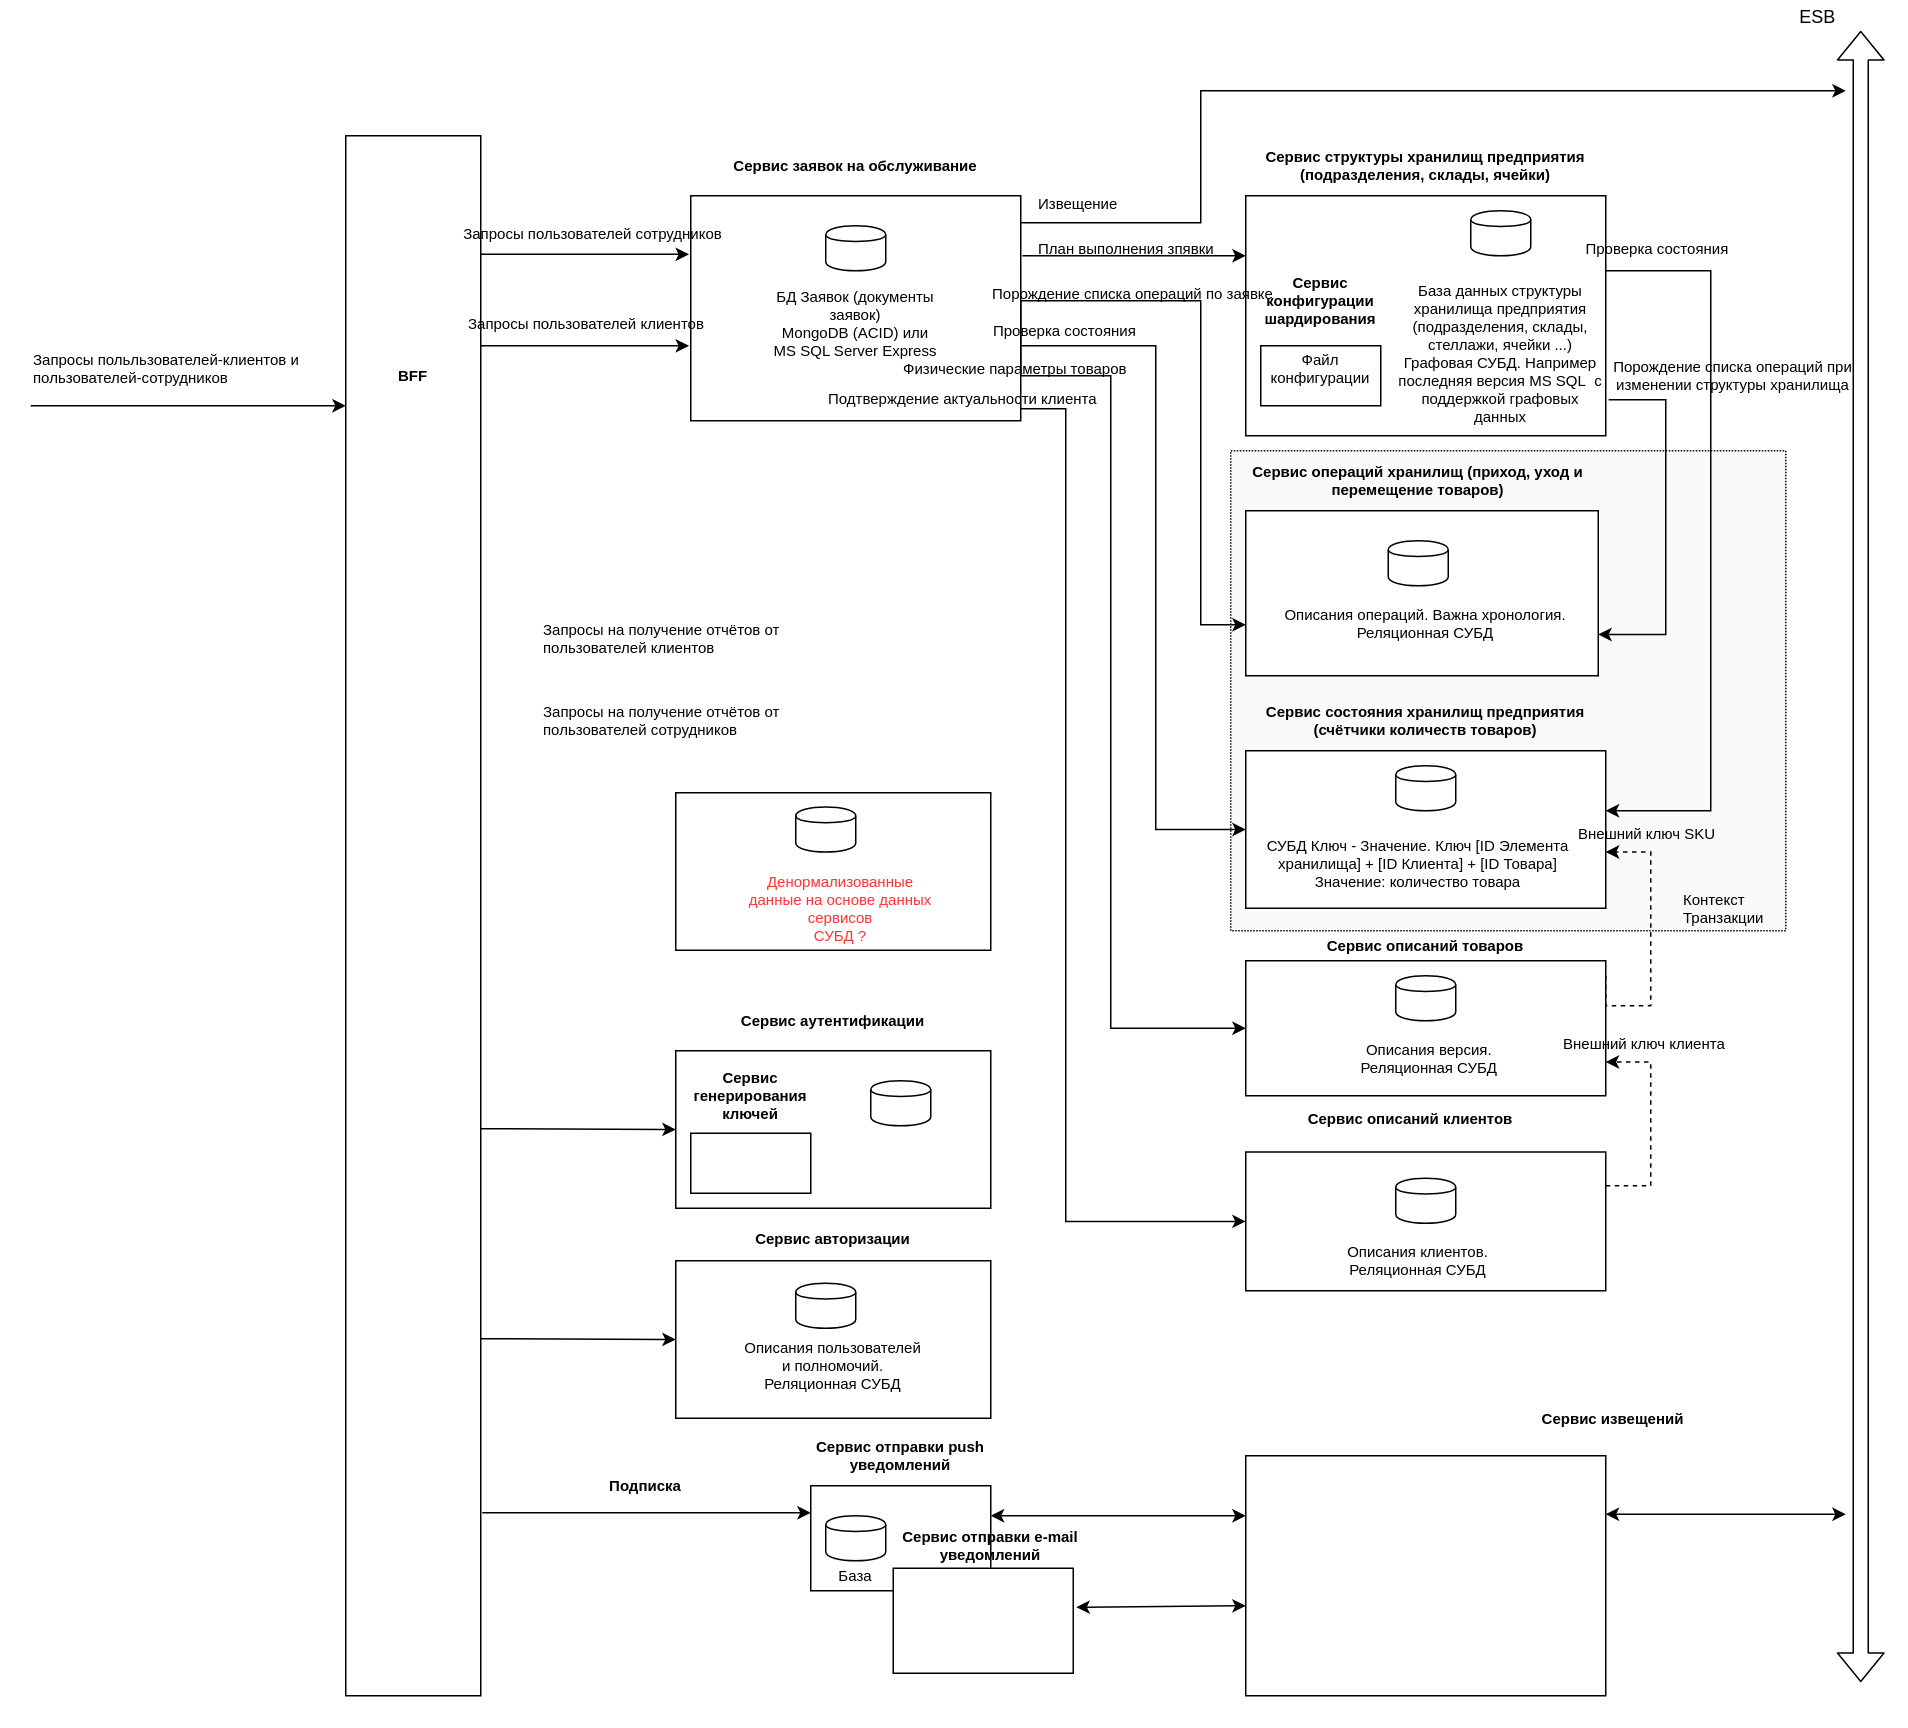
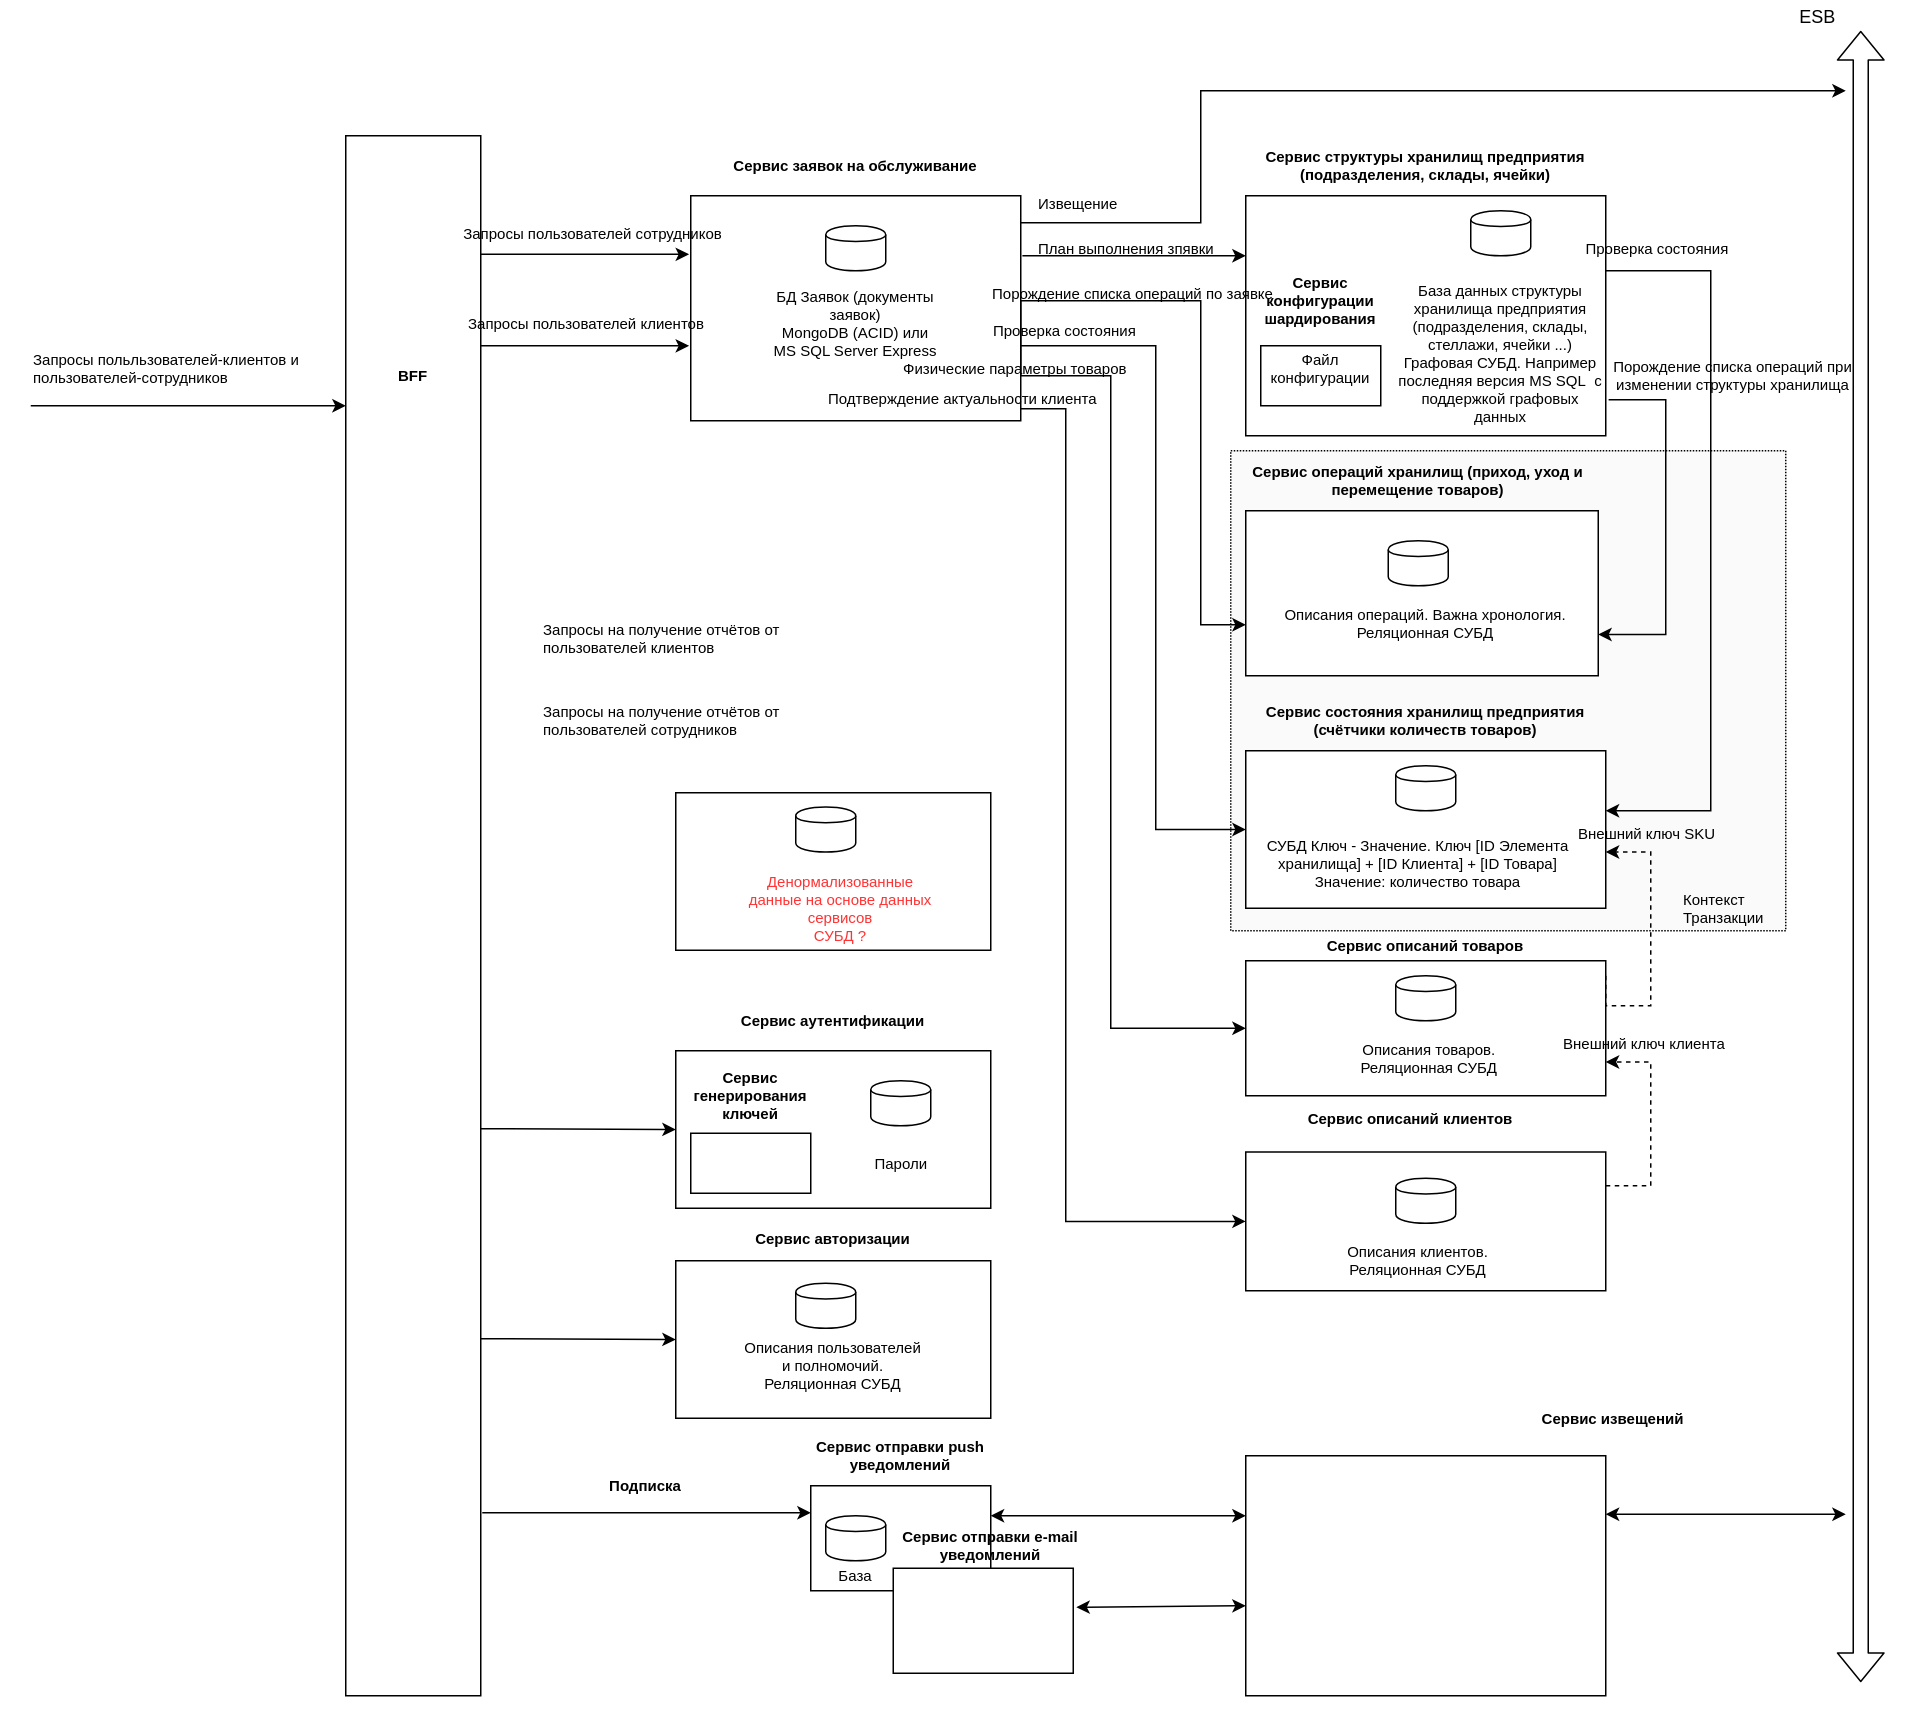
node "Описания версия. Реляционная СУБД": label "Описания версия. Реляционная СУБД" -> "Описания товаров. Реляционная СУБД"
node "Пароли": added
